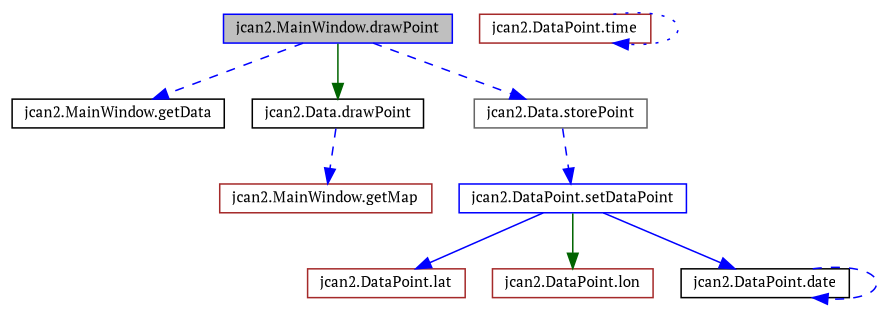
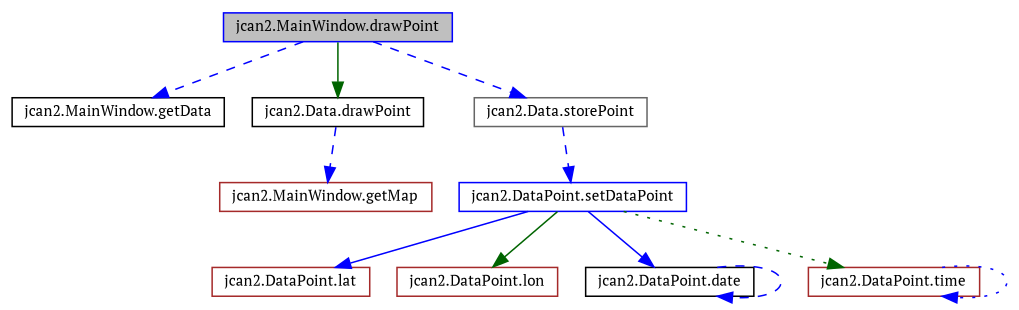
edge "jcan2.DataPoint.setDataPoint" -> "jcan2.DataPoint.time": added
